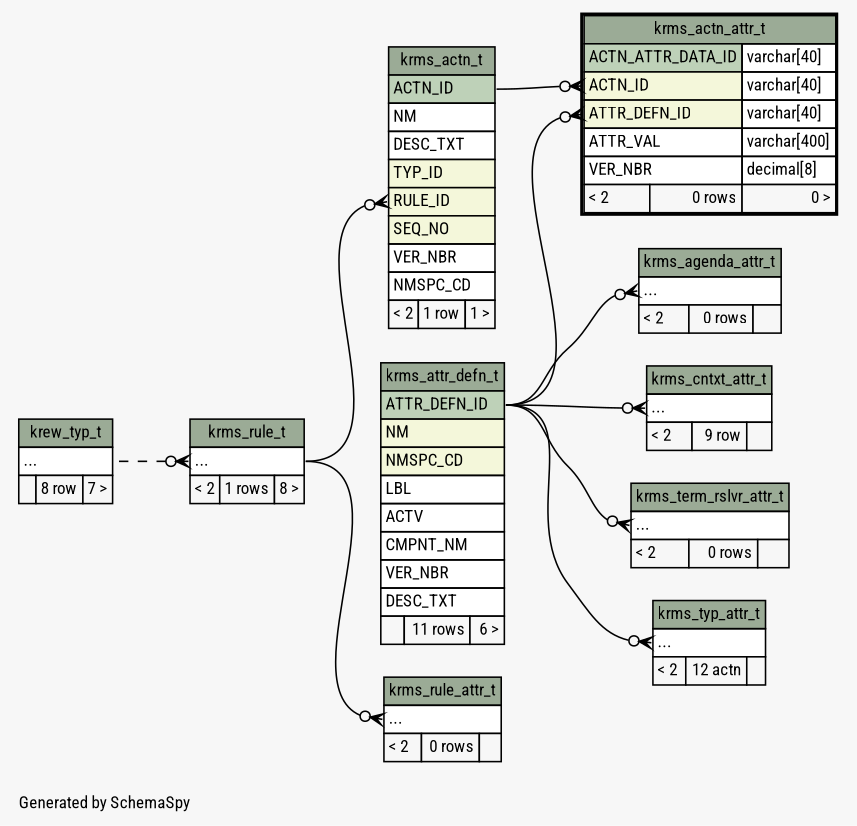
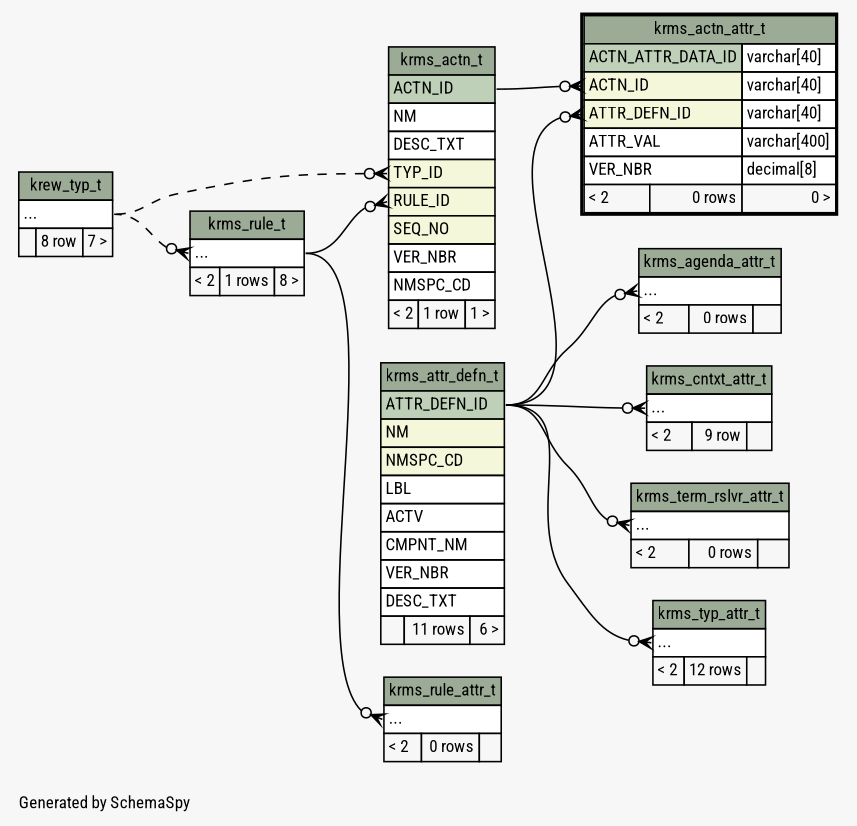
edge "krew_typ_t" -> "krms_actn_t": added
node "krms_typ_attr_t": text "12 actn" -> "12 rows"
